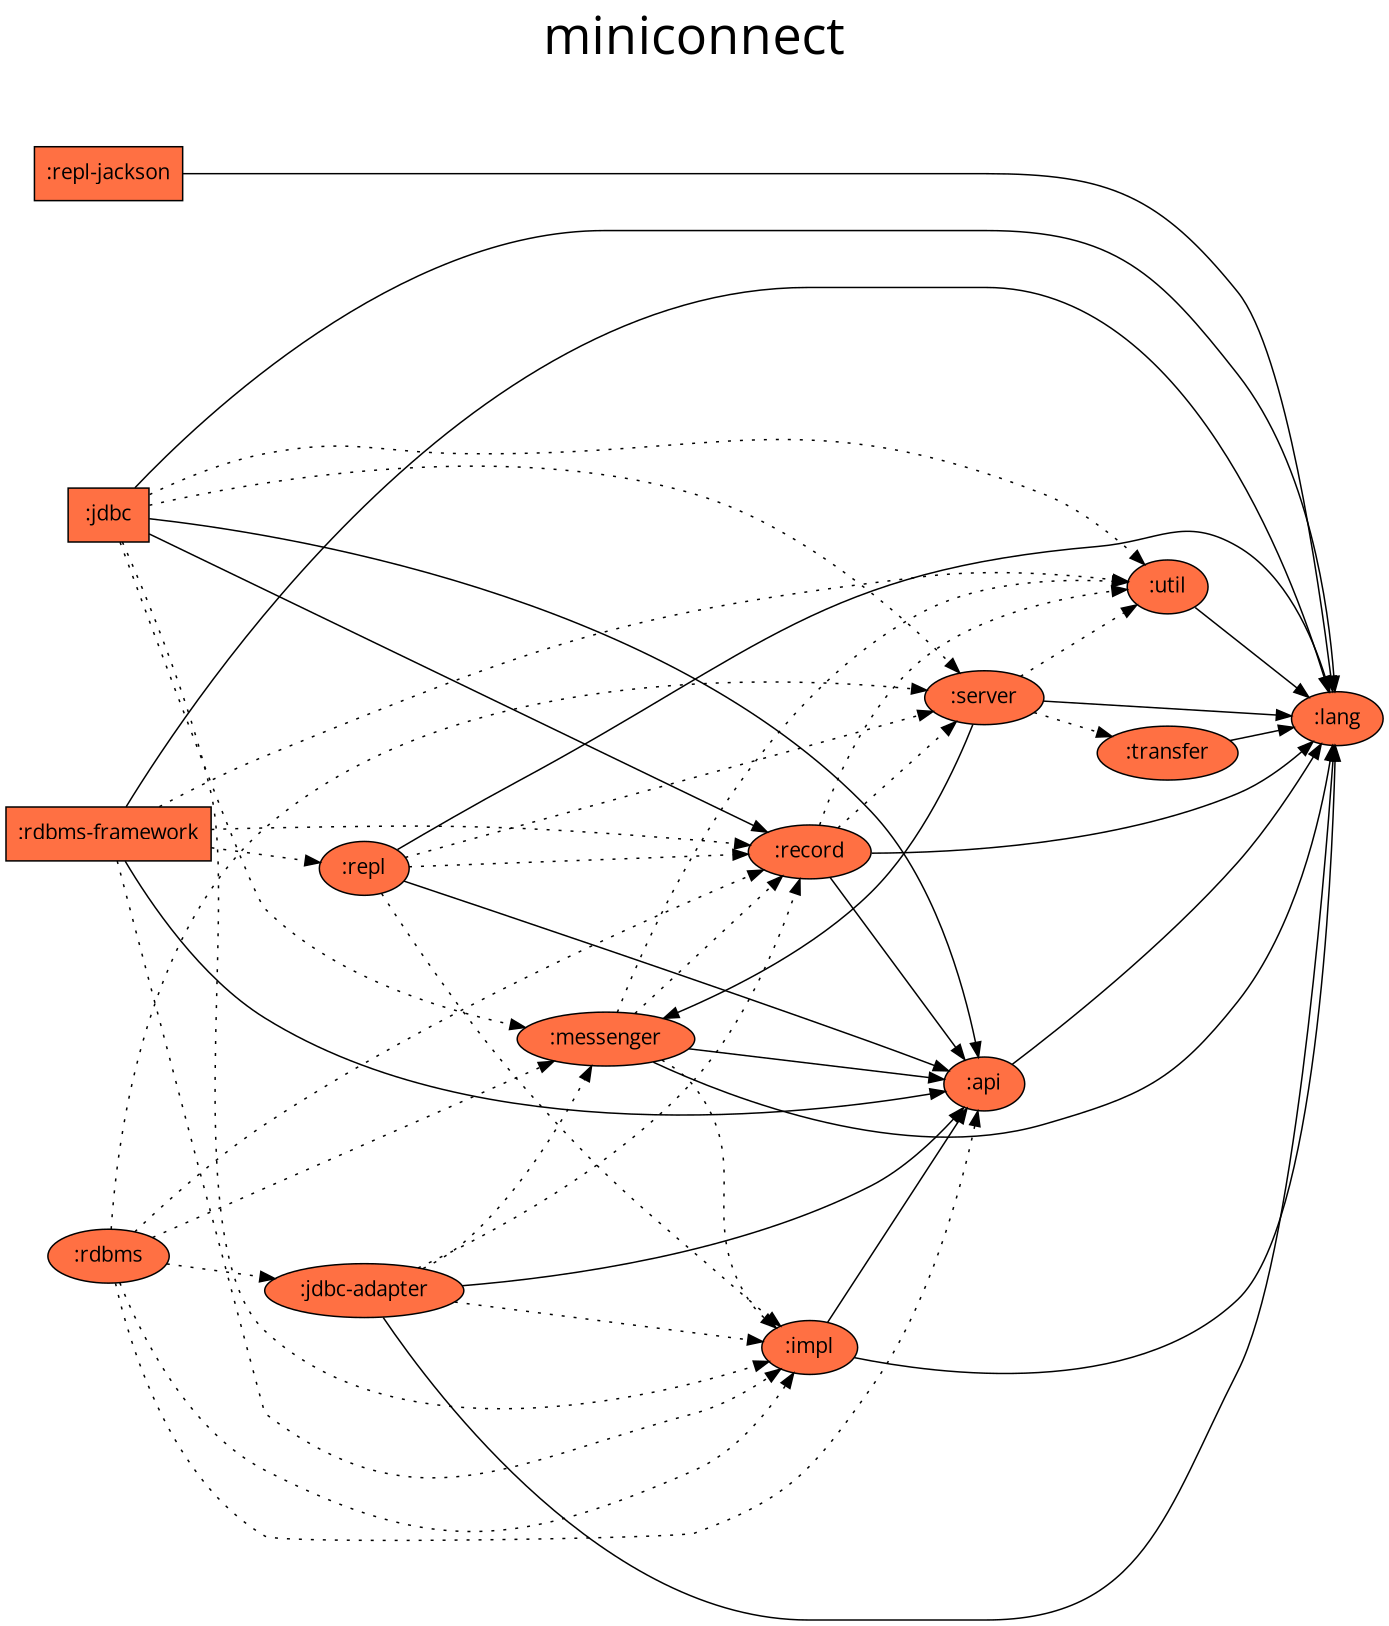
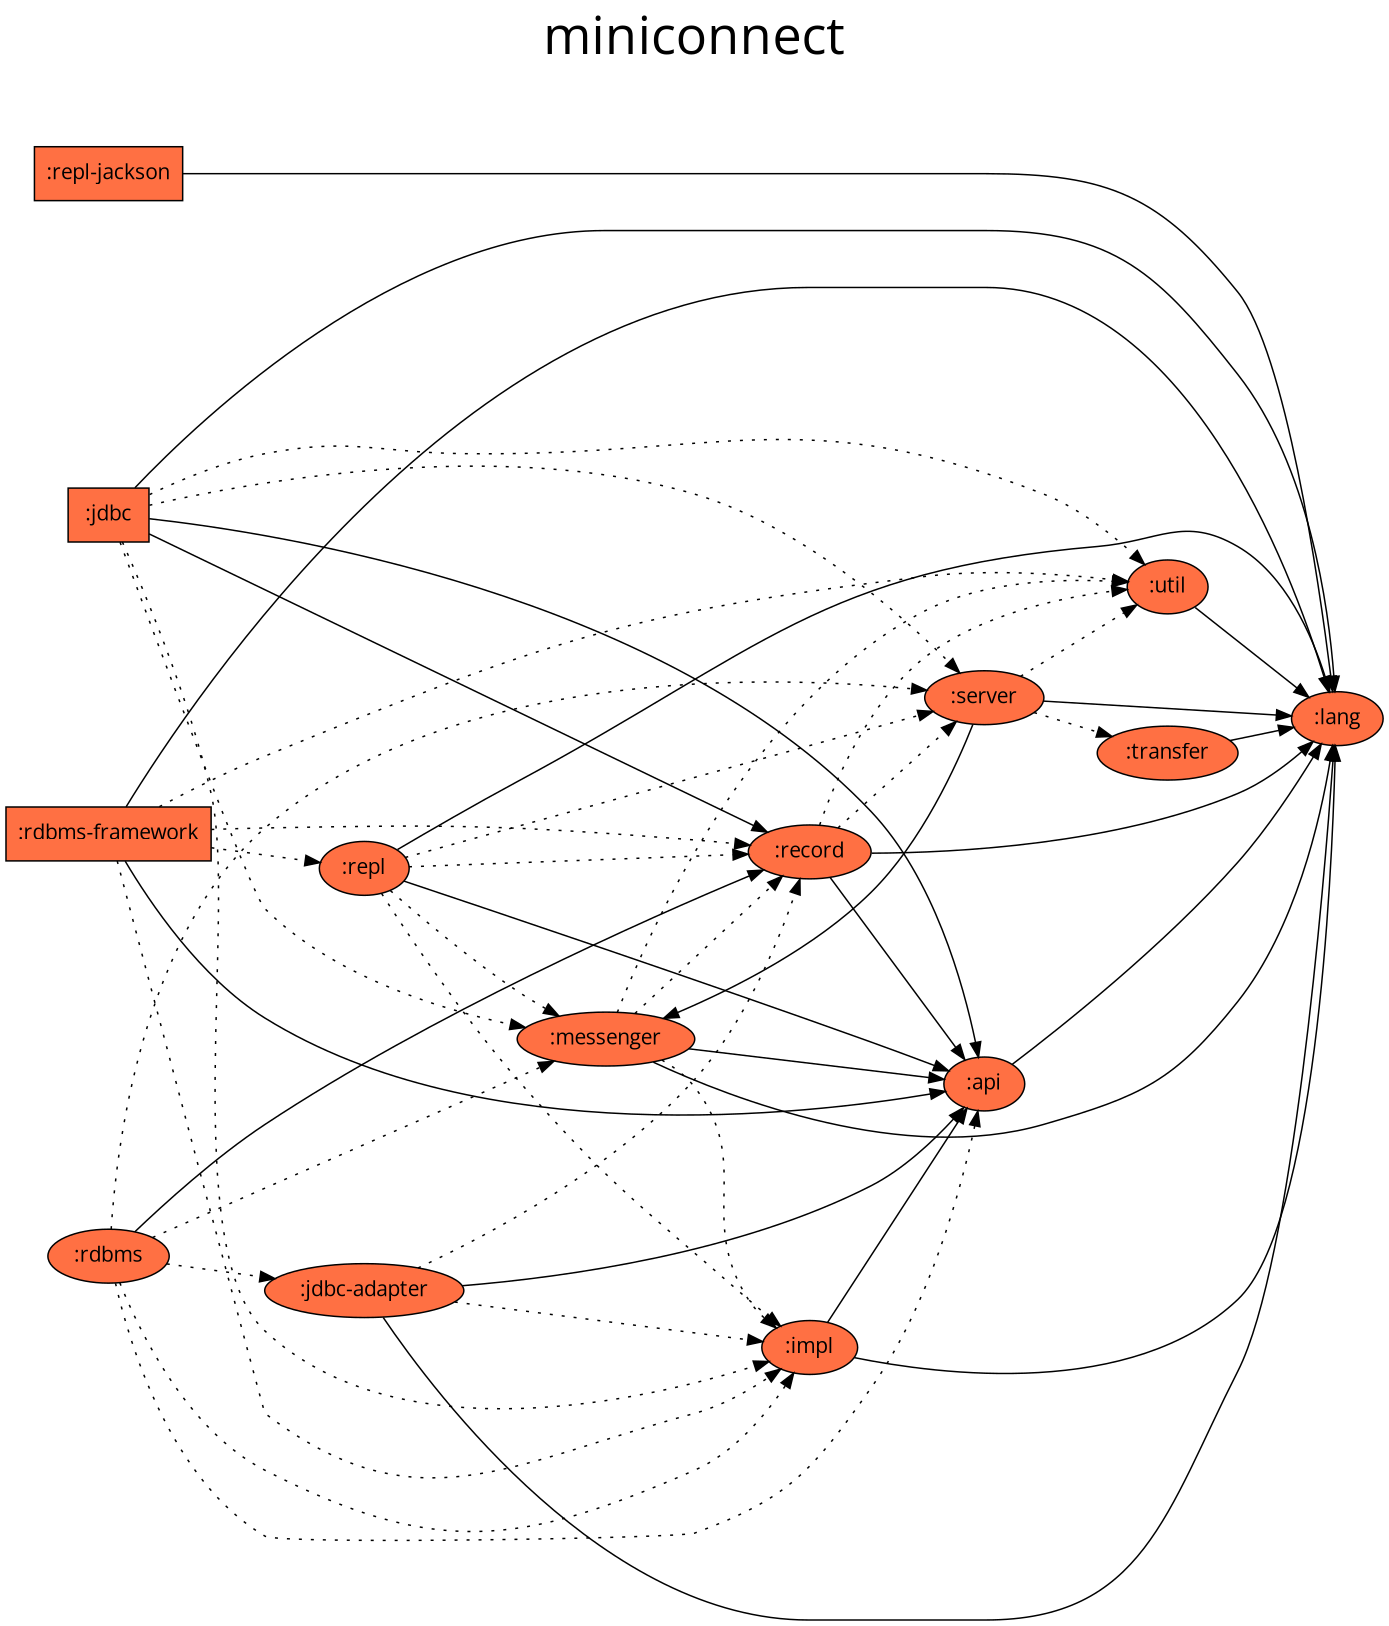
edge ":rdbms" -> ":record": style dotted -> solid
edge ":jdbc-adapter" -> ":messenger": now ":repl" -> ":messenger"
